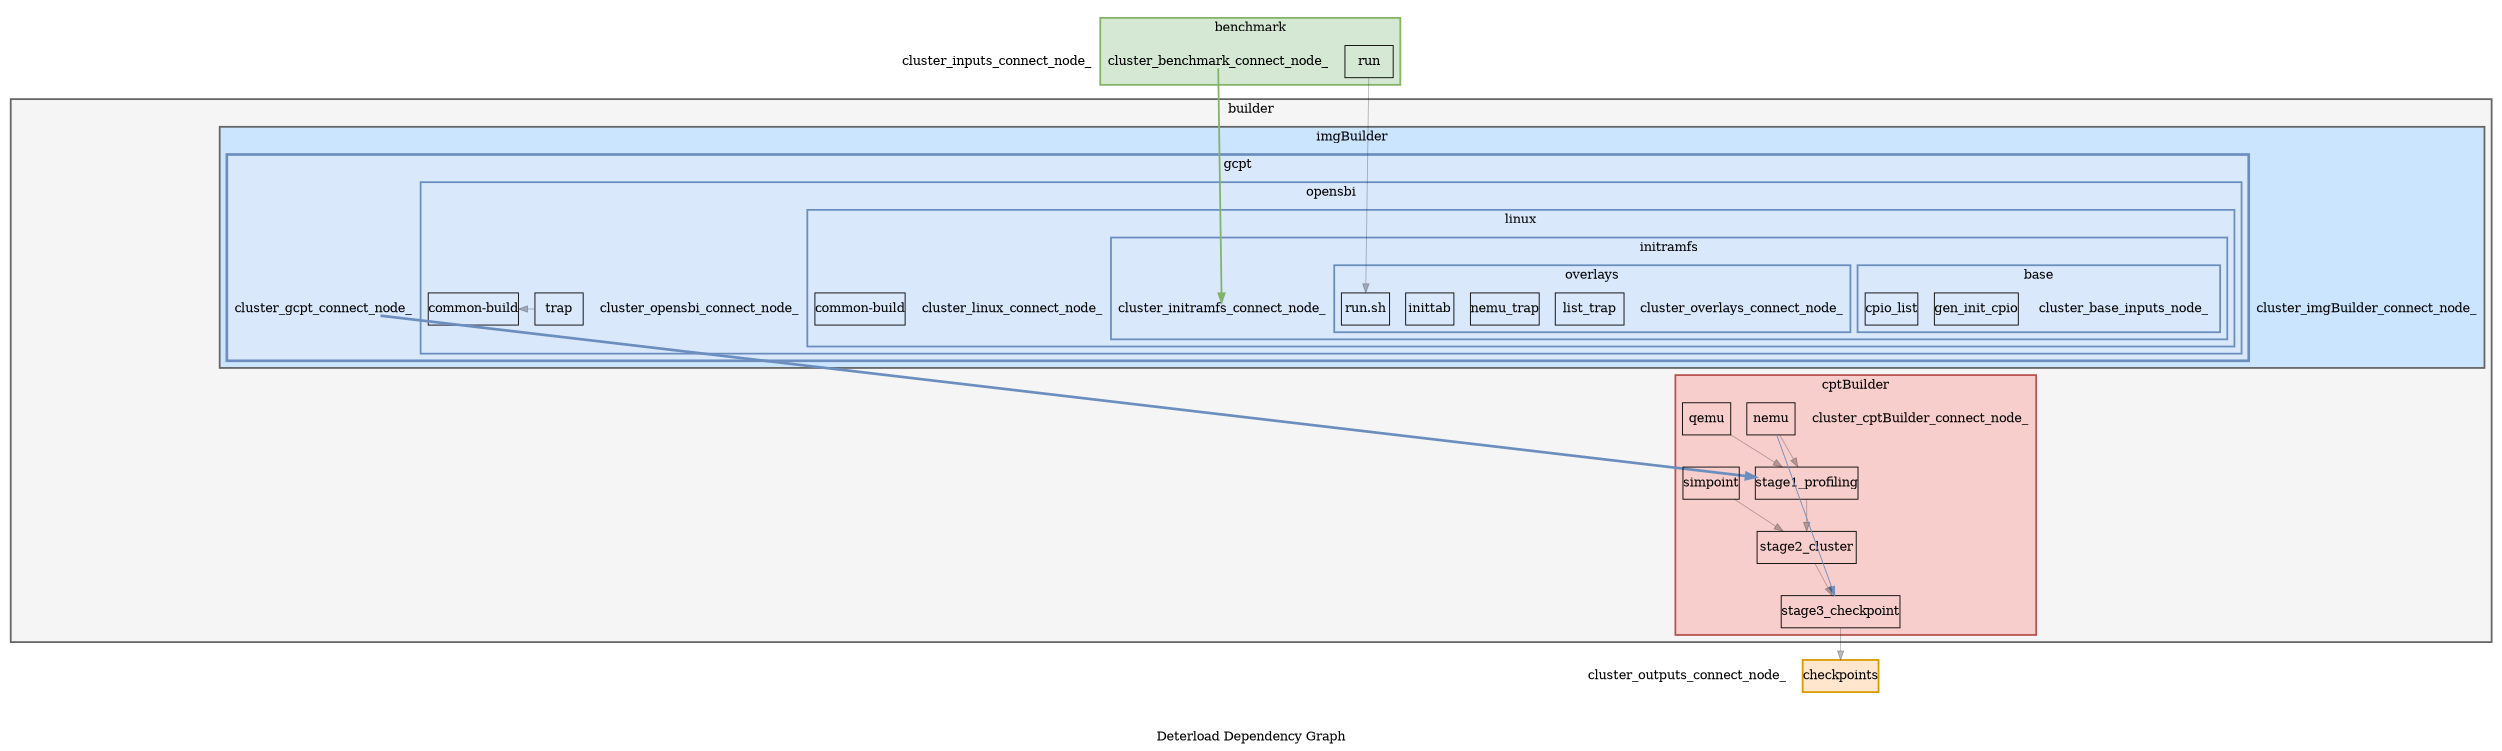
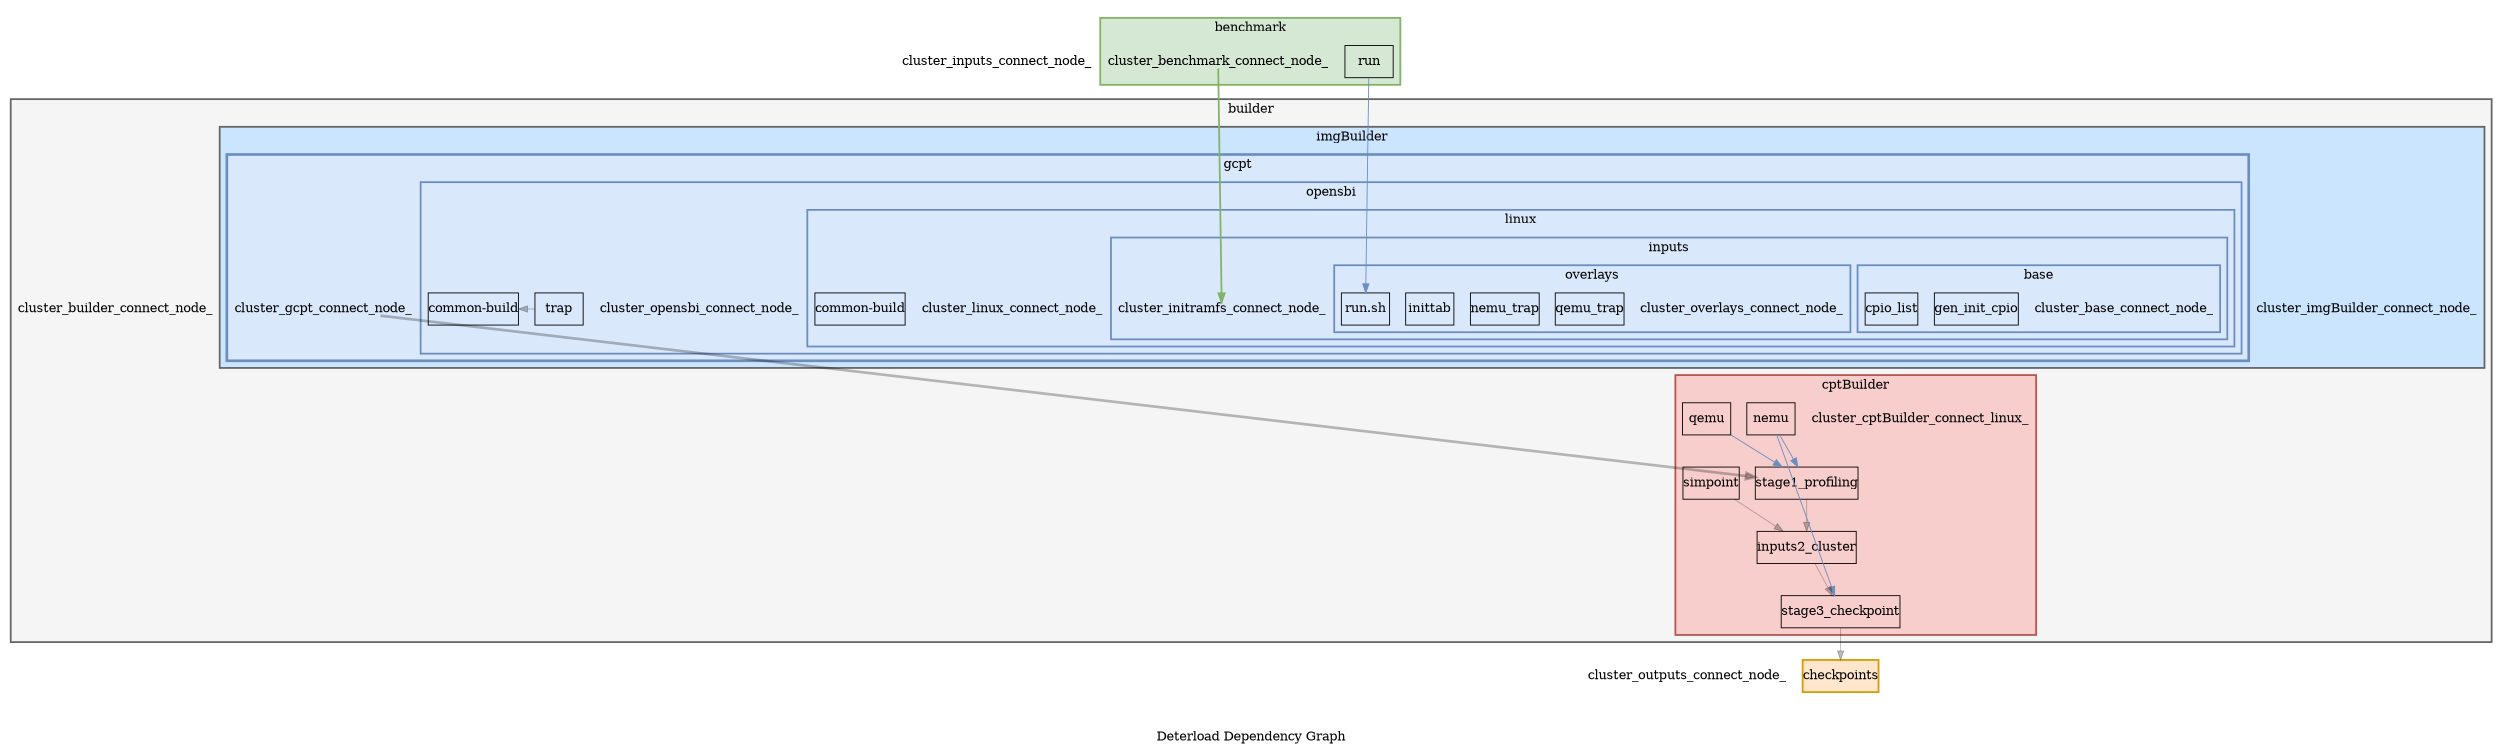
edge "run" -> "run.sh": color #00000044 -> #6c8ebf
cluster "initramfs": label "initramfs" -> "inputs"
node "cluster_builder_connect_node_": added
node "list_trap": label "list_trap" -> "qemu_trap"
node "cluster_base_inputs_node_": label "cluster_base_inputs_node_" -> "cluster_base_connect_node_"
edge "cluster_gcpt_connect_node_" -> "stage1_profiling": color #6c8ebf -> #00000044
node "cluster_cptBuilder_connect_node_": label "cluster_cptBuilder_connect_node_" -> "cluster_cptBuilder_connect_linux_"
edge "nemu" -> "stage1_profiling": color #00000044 -> #6c8ebf
edge "qemu" -> "stage1_profiling": color #00000044 -> #6c8ebf
node "stage2_cluster": label "stage2_cluster" -> "inputs2_cluster"
